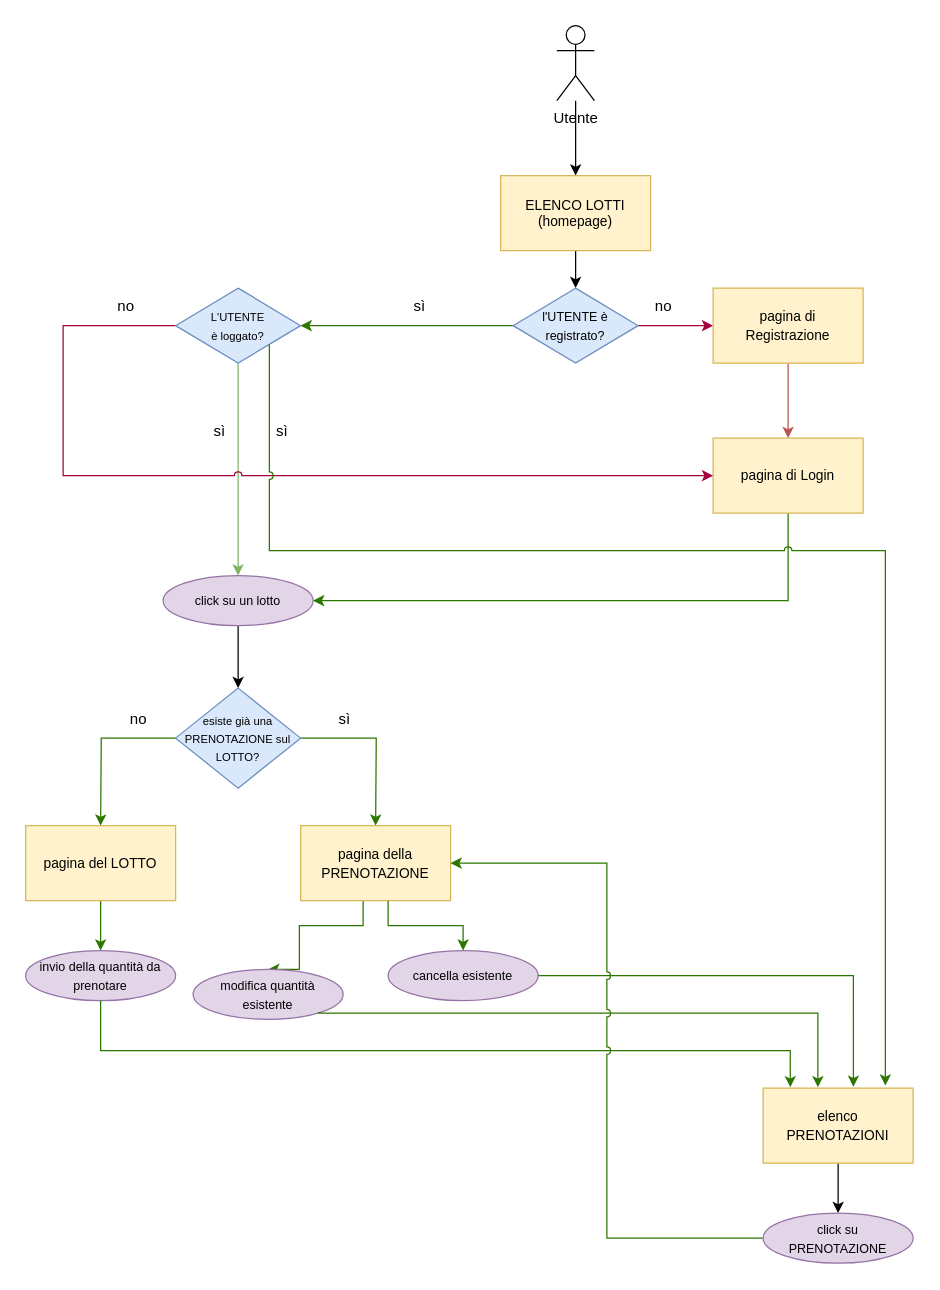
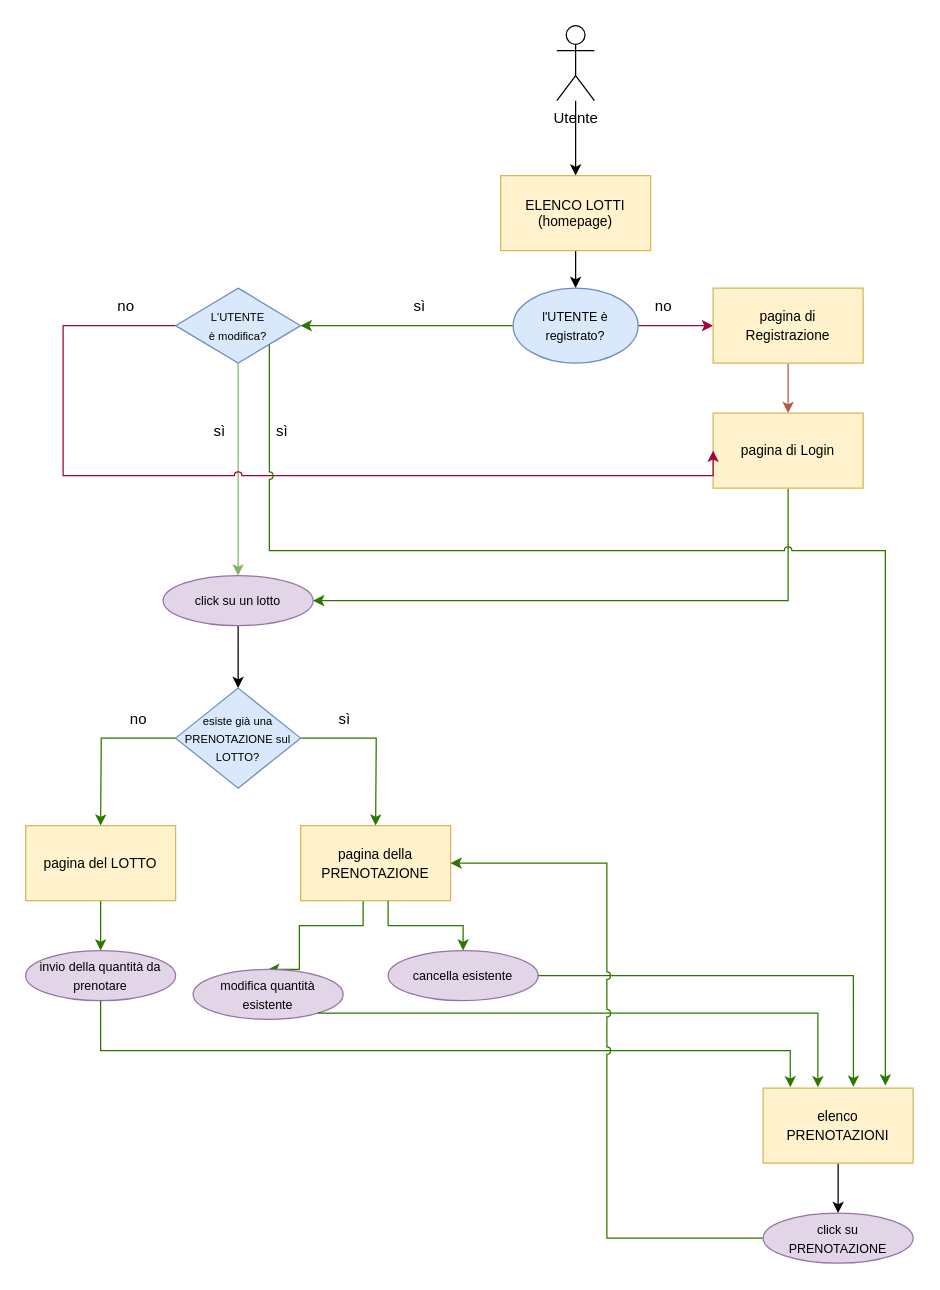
node "L'UTENTE è loggato?": label "L'UTENTE è loggato?" -> "L'UTENTE è modifica?"
node "l'UTENTE è registrato?": shape diamond -> ellipse
node "pagina di Login": moved (788, 476) -> (788, 451)
